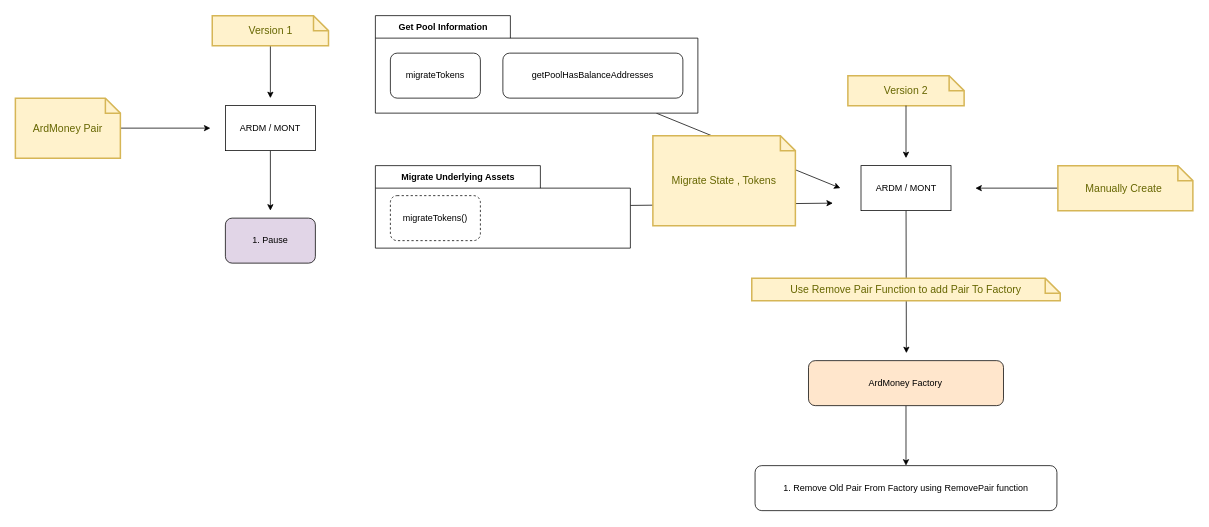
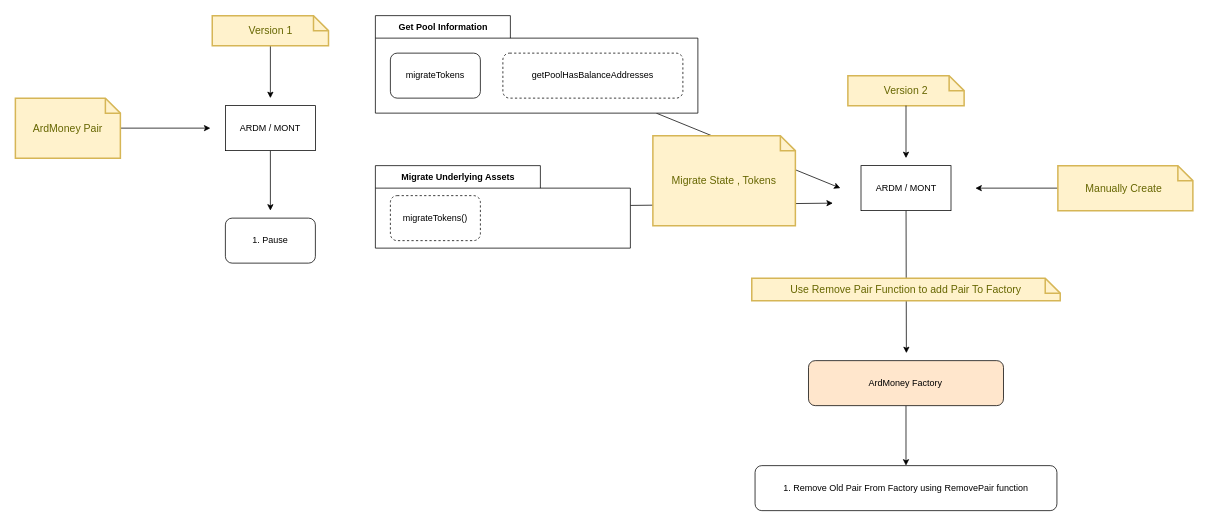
node "getPoolHasBalanceAddresses": style solid -> dashed
node "1. Pause": fillcolor #e1d5e7 -> #ffffff
